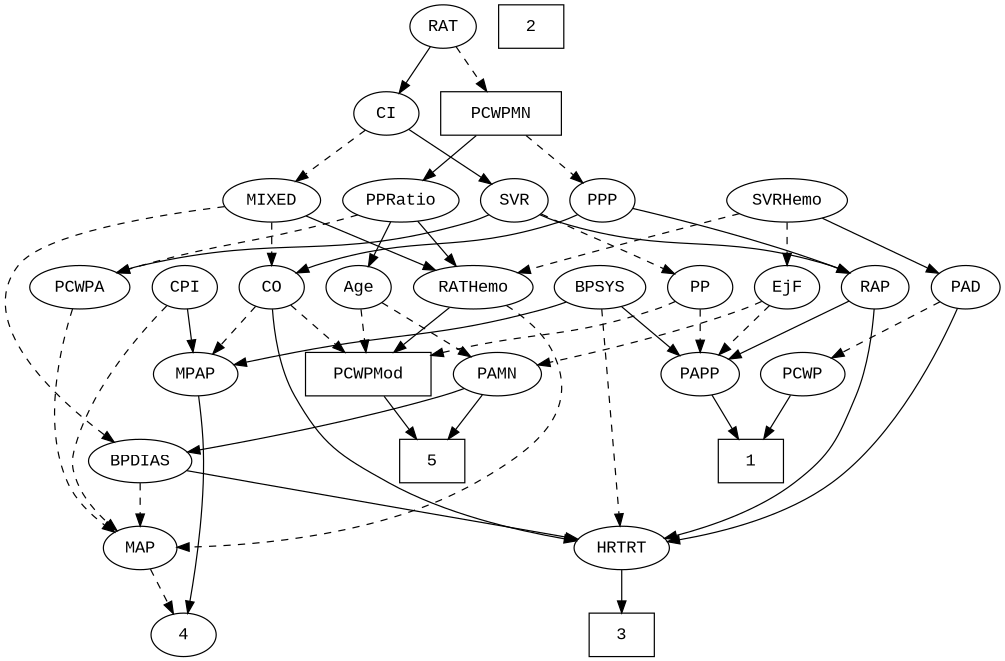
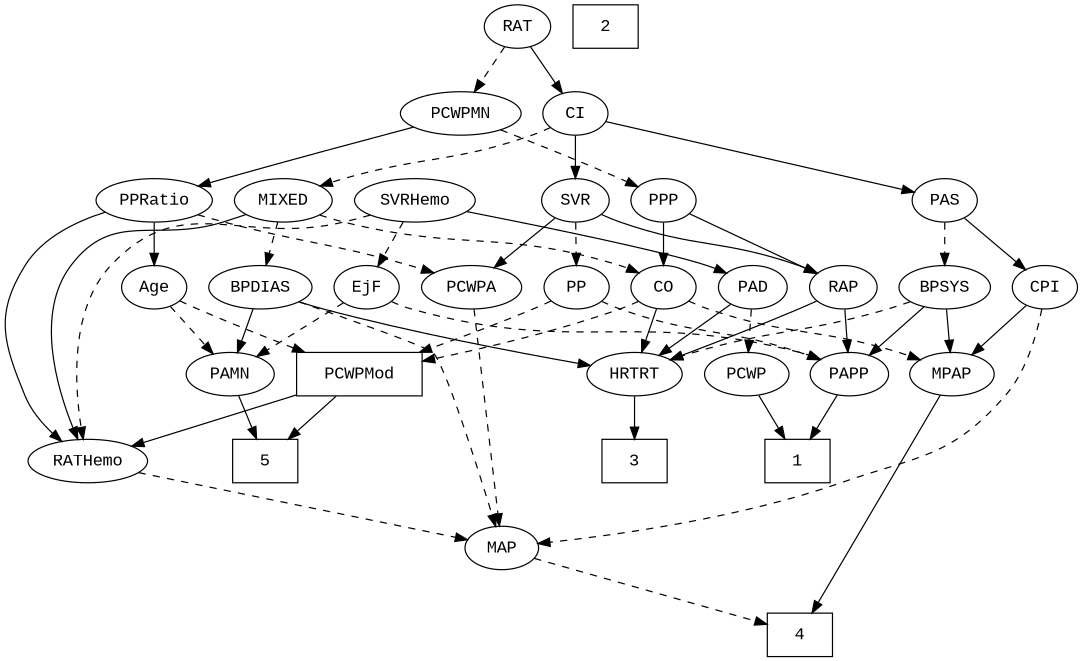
node "PCWPMN": shape box -> ellipse
node "PAS": added
edge "RATHemo" -> "PCWPMod": reversed
edge "PAMN" -> "BPDIAS": reversed
node "4": shape ellipse -> box
